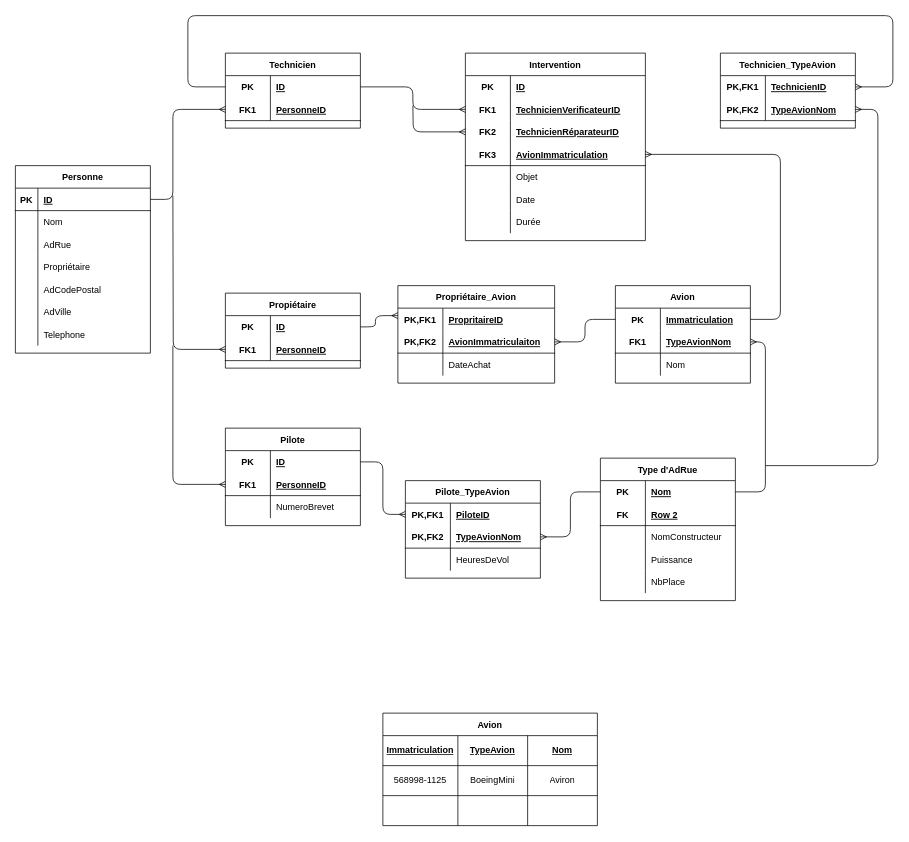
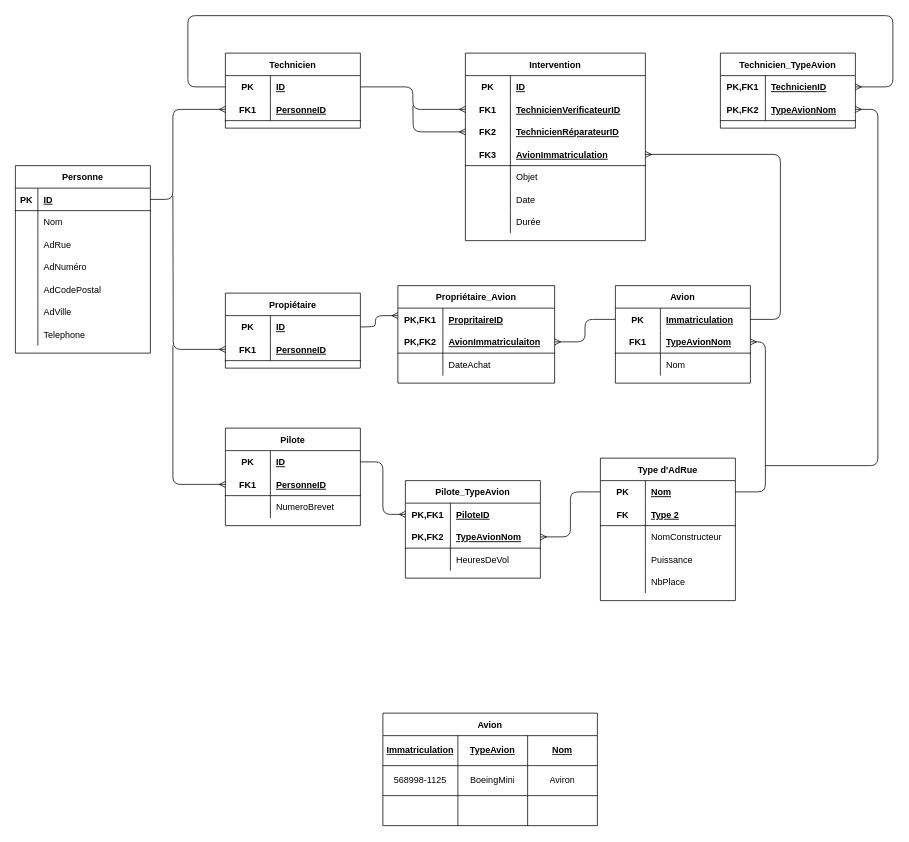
node "Propriétaire": label "Propriétaire" -> "AdNuméro"
node "Row 2": label "Row 2" -> "Type 2"
